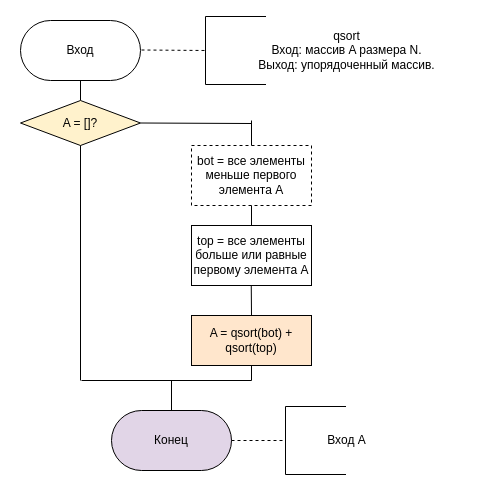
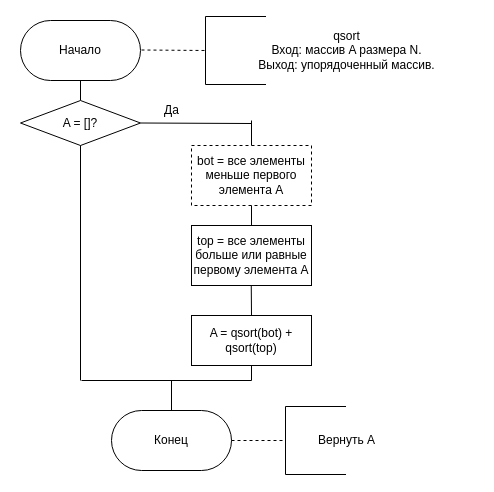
node "Вход": label "Вход" -> "Начало"
node "Да": added
node "A = []?": fillcolor #fff2cc -> #ffffff
node "A = qsort(bot) + qsort(top)": fillcolor #ffe6cc -> #ffffff
node "Конец": fillcolor #e1d5e7 -> #ffffff
node "Вход A": label "Вход A" -> "Вернуть A"
